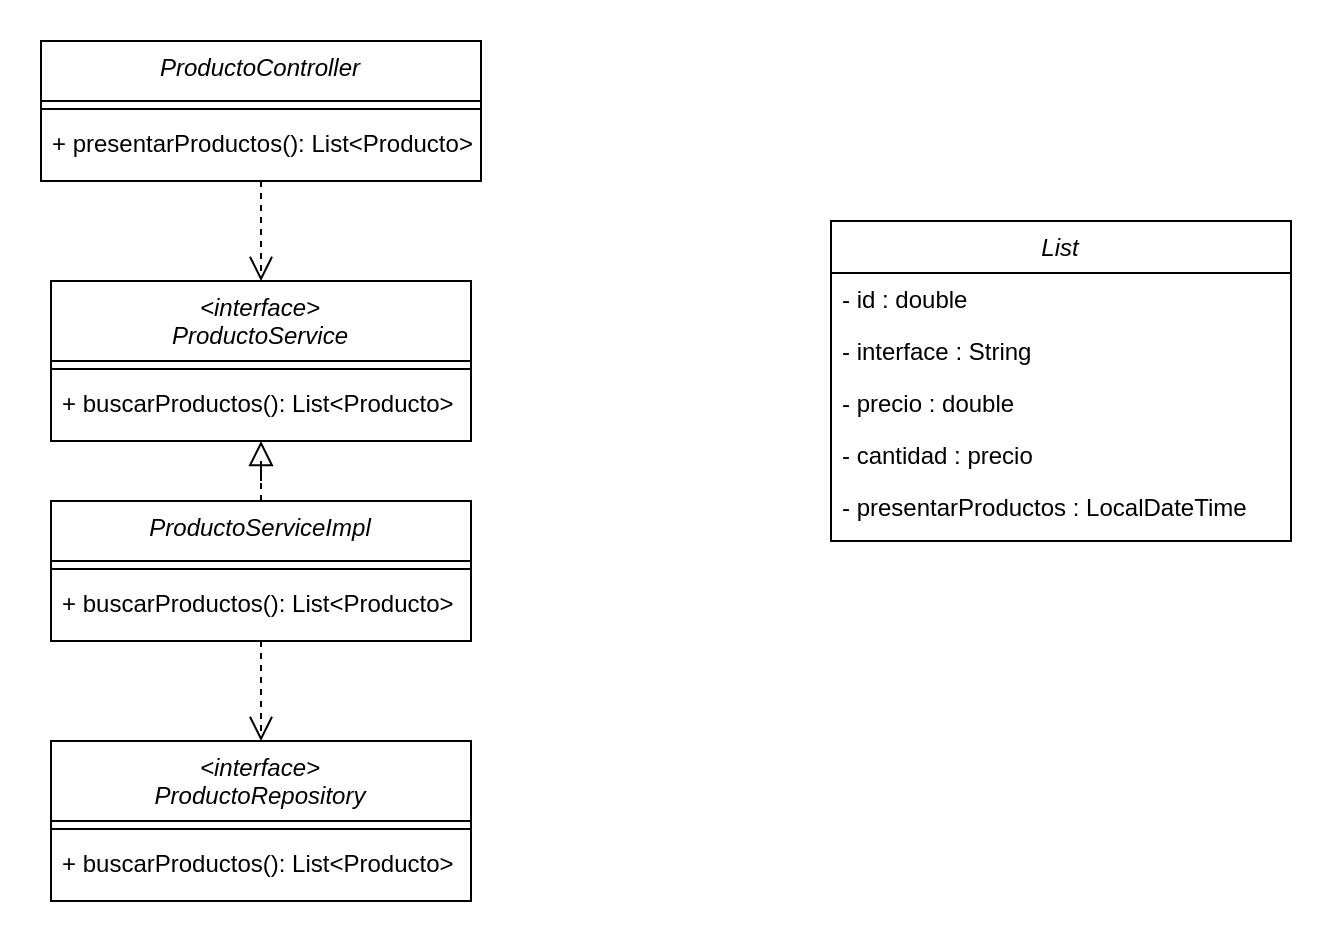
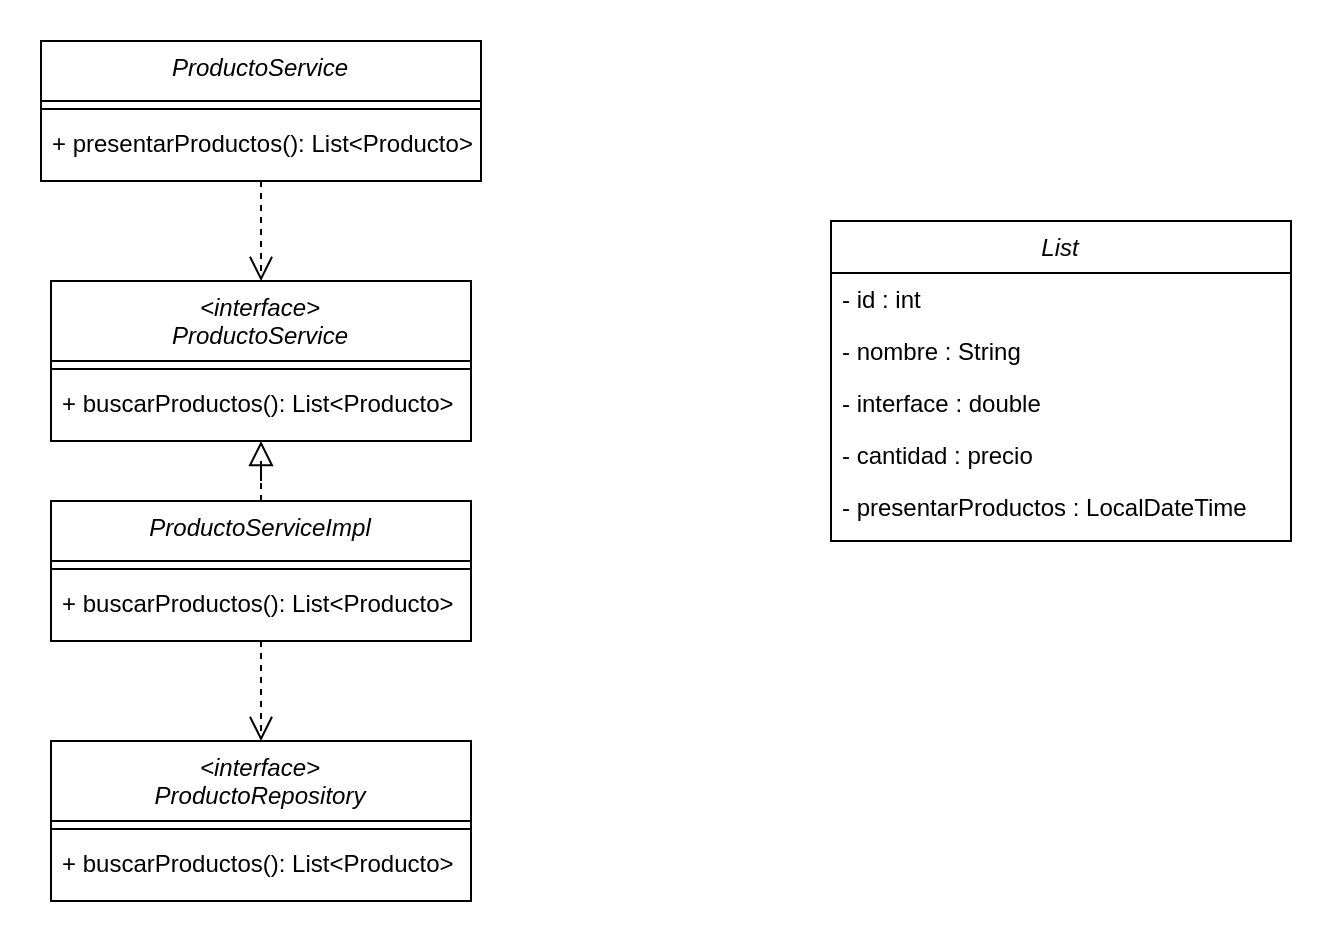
node "ProductoController": label "ProductoController" -> "ProductoService"
node "- id : double": label "- id : double" -> "- id : int"
node "- interface : String": label "- interface : String" -> "- nombre : String"
node "- precio : double": label "- precio : double" -> "- interface : double"
